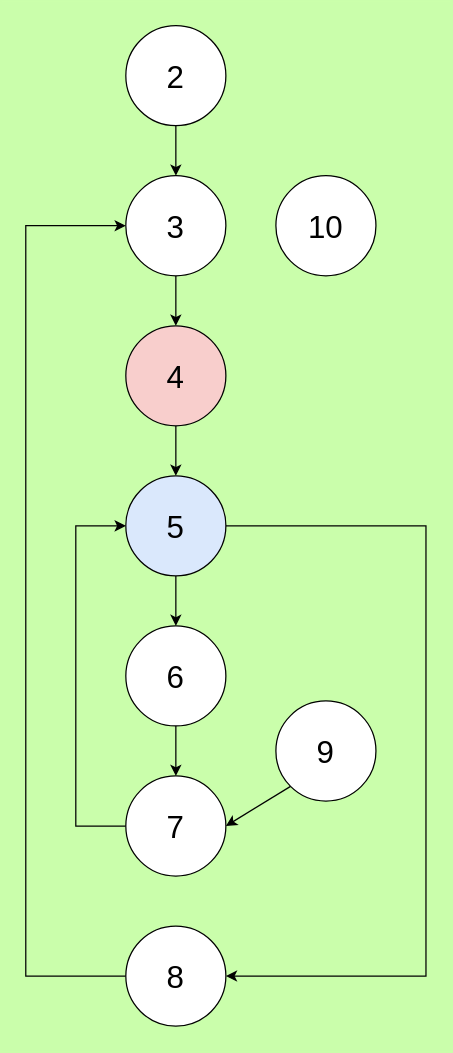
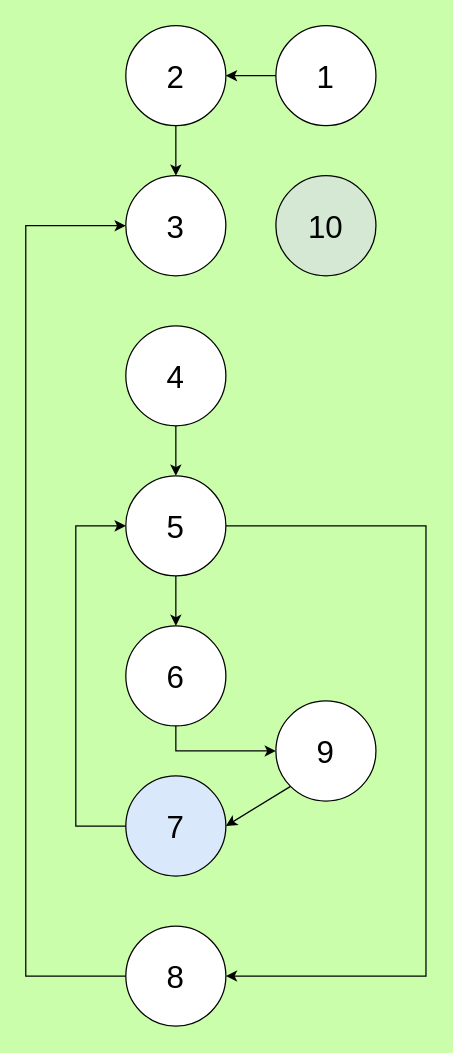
edge "1" -> "2": added
node "1": added
node "10": fillcolor #ffffff -> #d5e8d4
edge "3" -> "4": removed
node "4": fillcolor #f8cecc -> #ffffff
node "5": fillcolor #dae8fc -> #ffffff
edge "6" -> "7": now "6" -> "9"
node "7": fillcolor #ffffff -> #dae8fc
